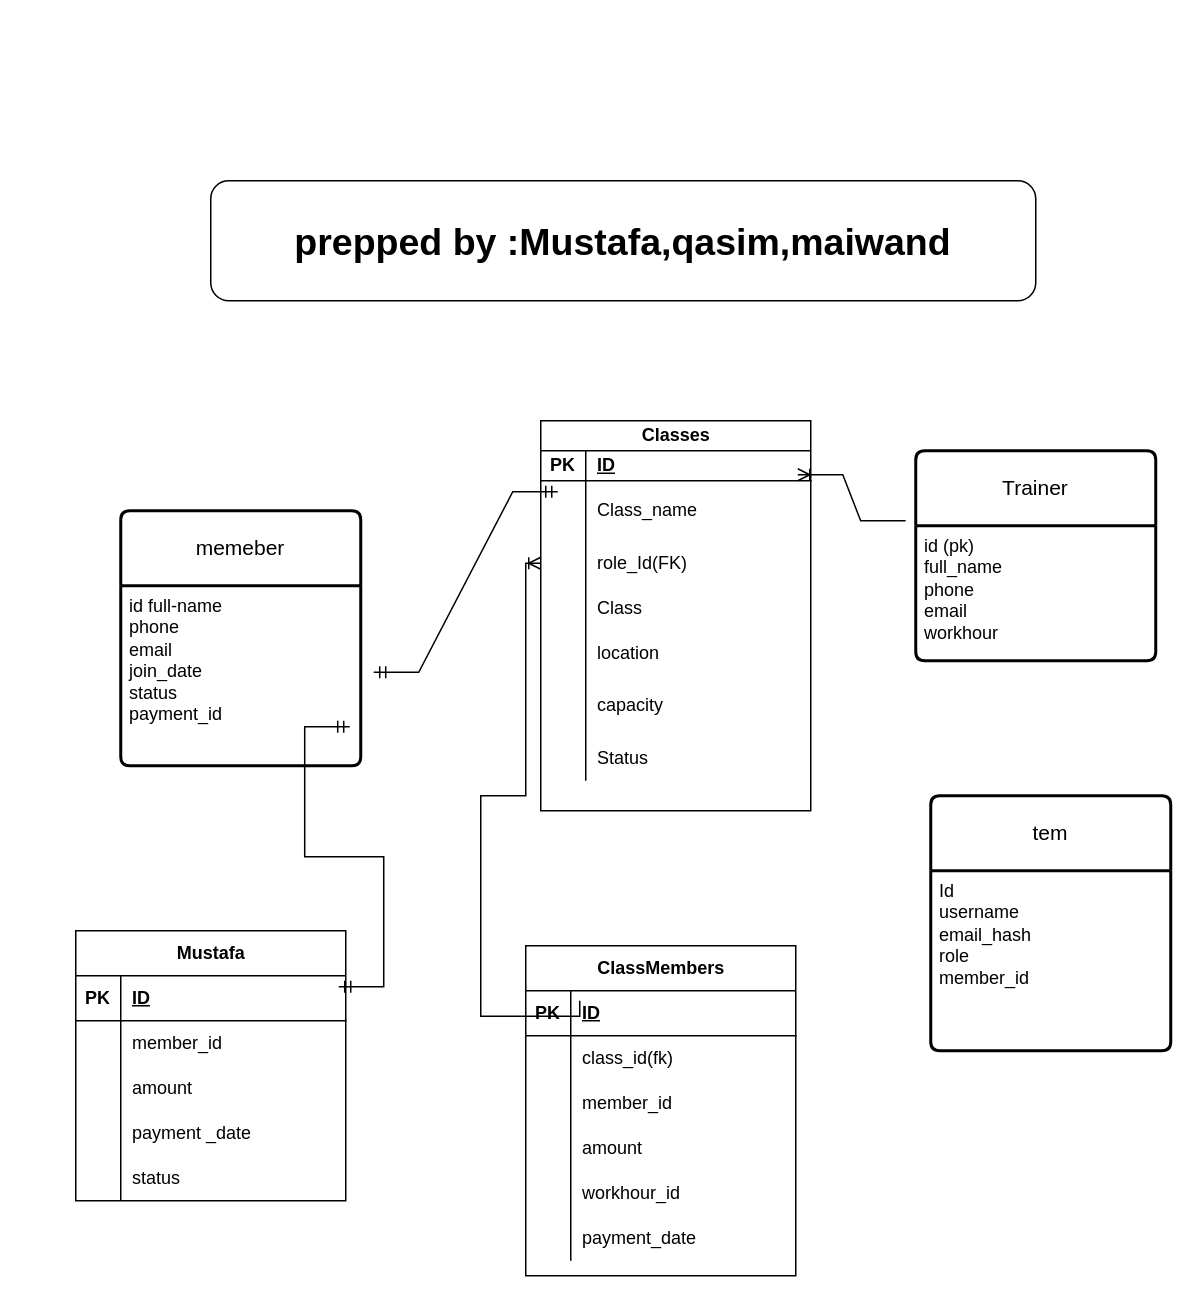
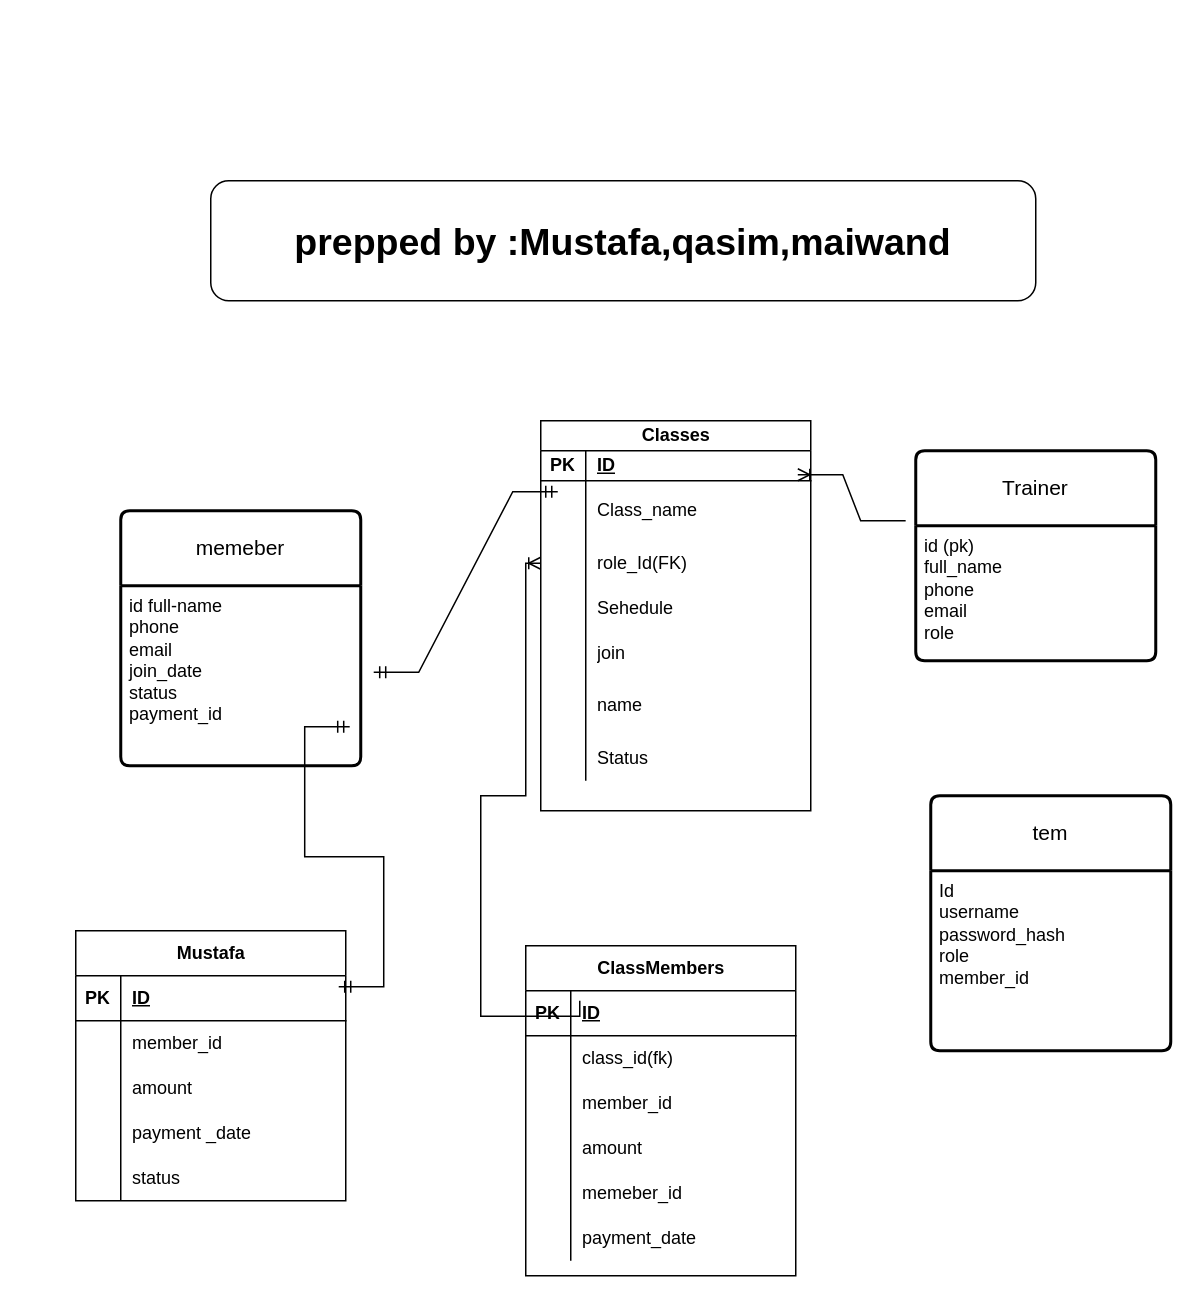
node "id (pk) full_name phone email workhour": label "id (pk) full_name phone email workhour" -> "id (pk) full_name phone email role"
node "Class": label "Class" -> "Sehedule"
node "location": label "location" -> "join"
node "capacity": label "capacity" -> "name"
node "Id username email_hash role member_id": label "Id username email_hash role member_id" -> "Id username password_hash role member_id"
node "workhour_id": label "workhour_id" -> "memeber_id"
